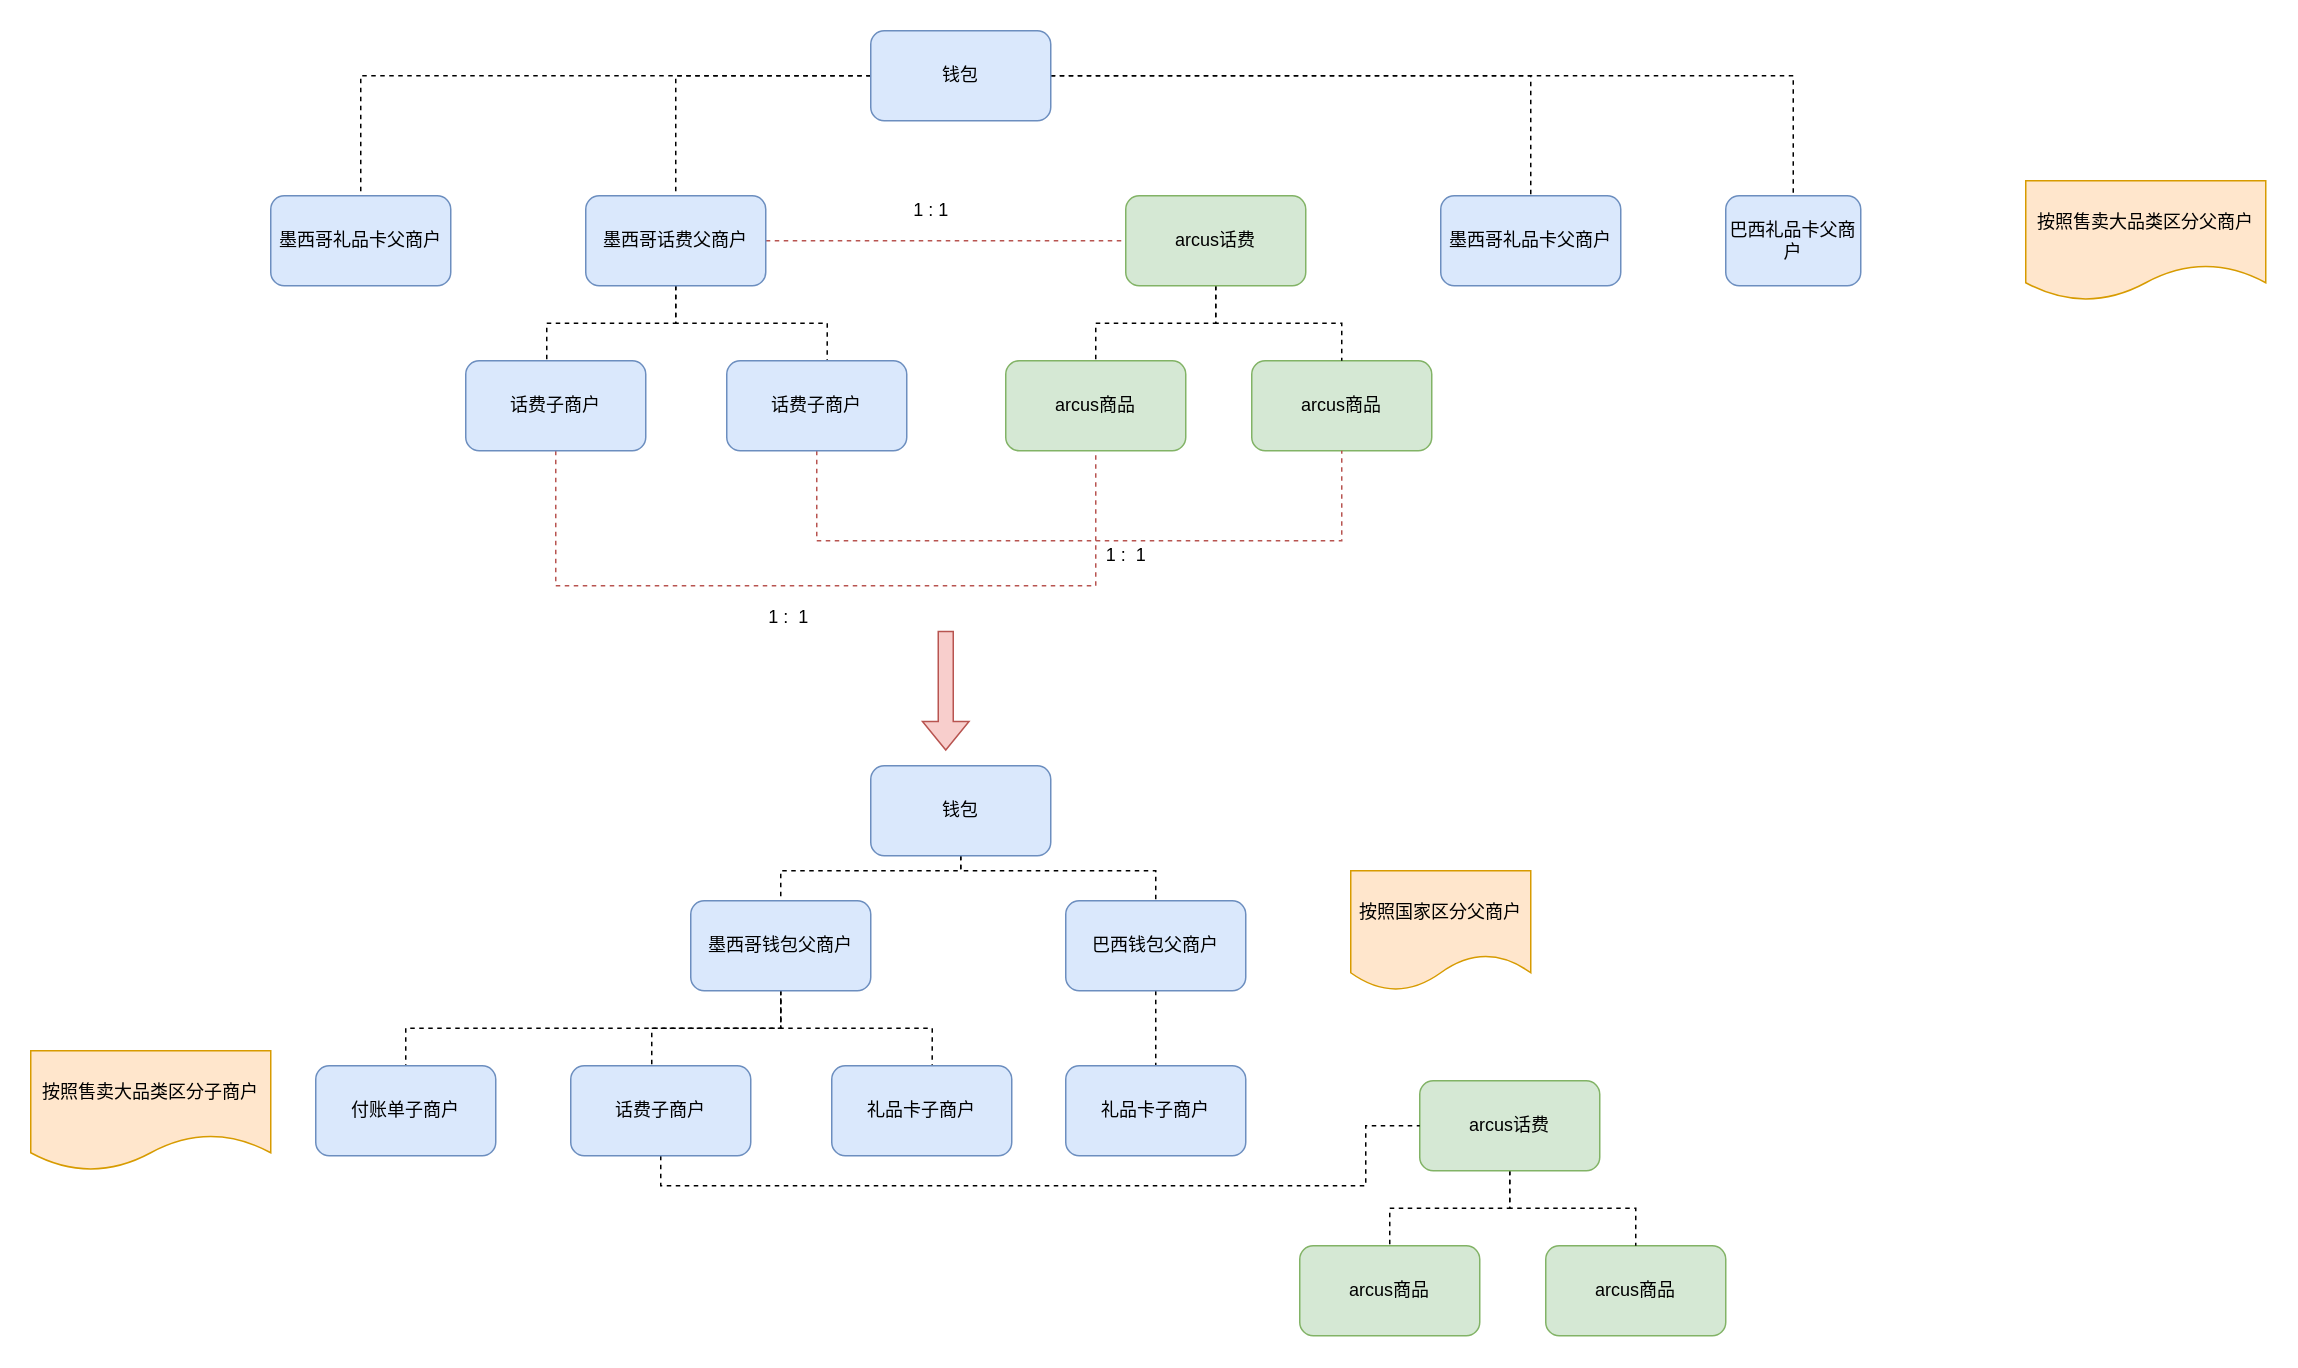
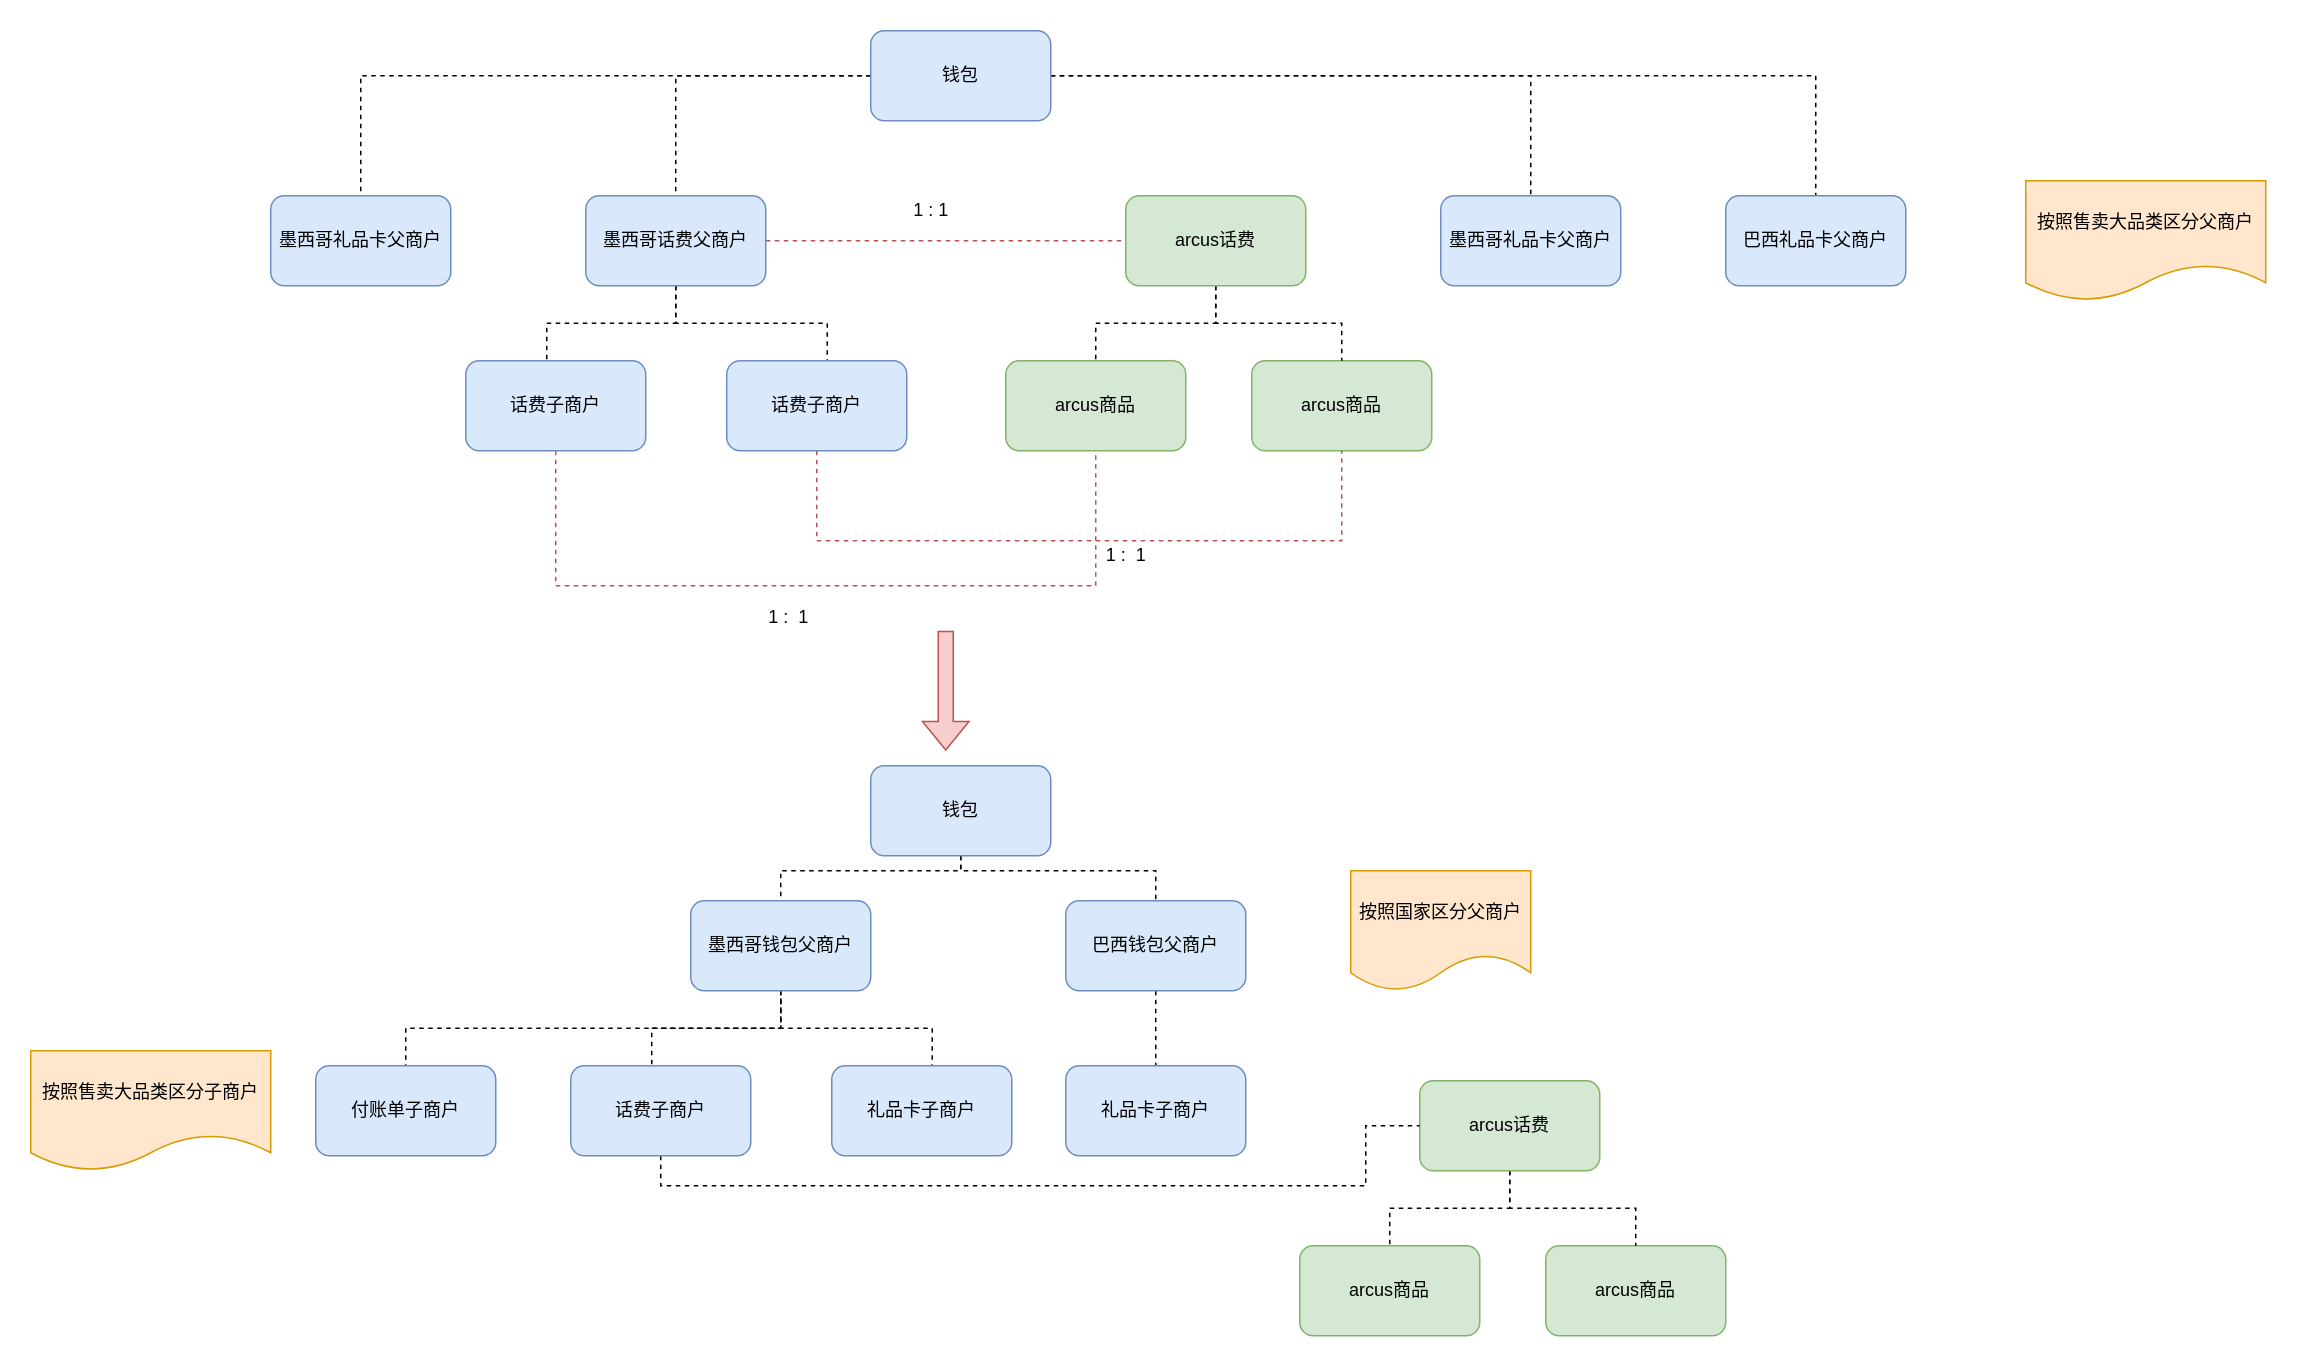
node "巴西礼品卡父商户": size 135x90 -> 180x90
